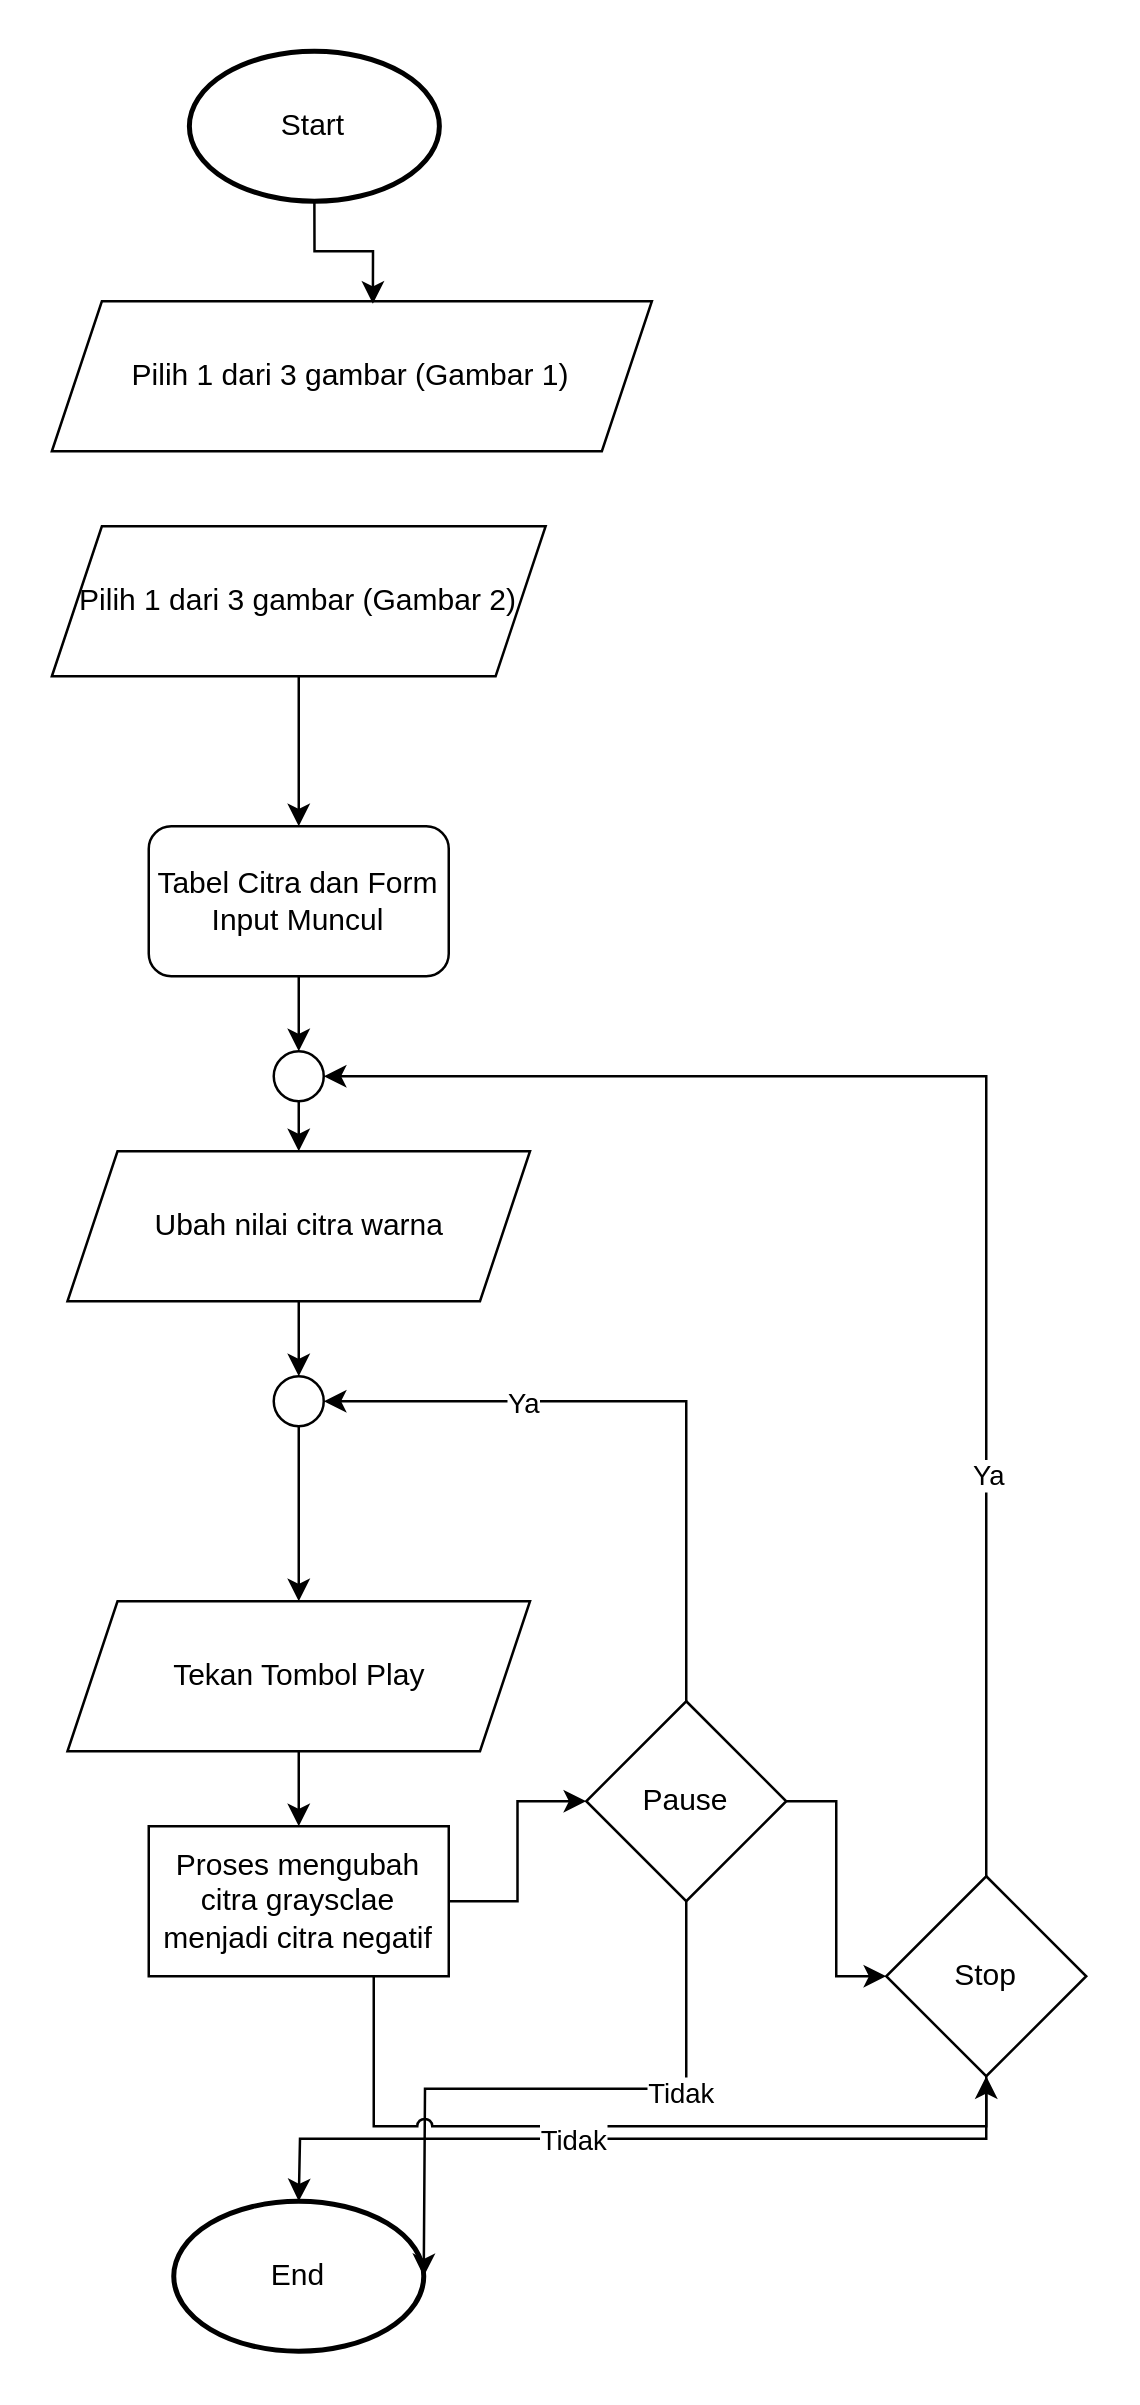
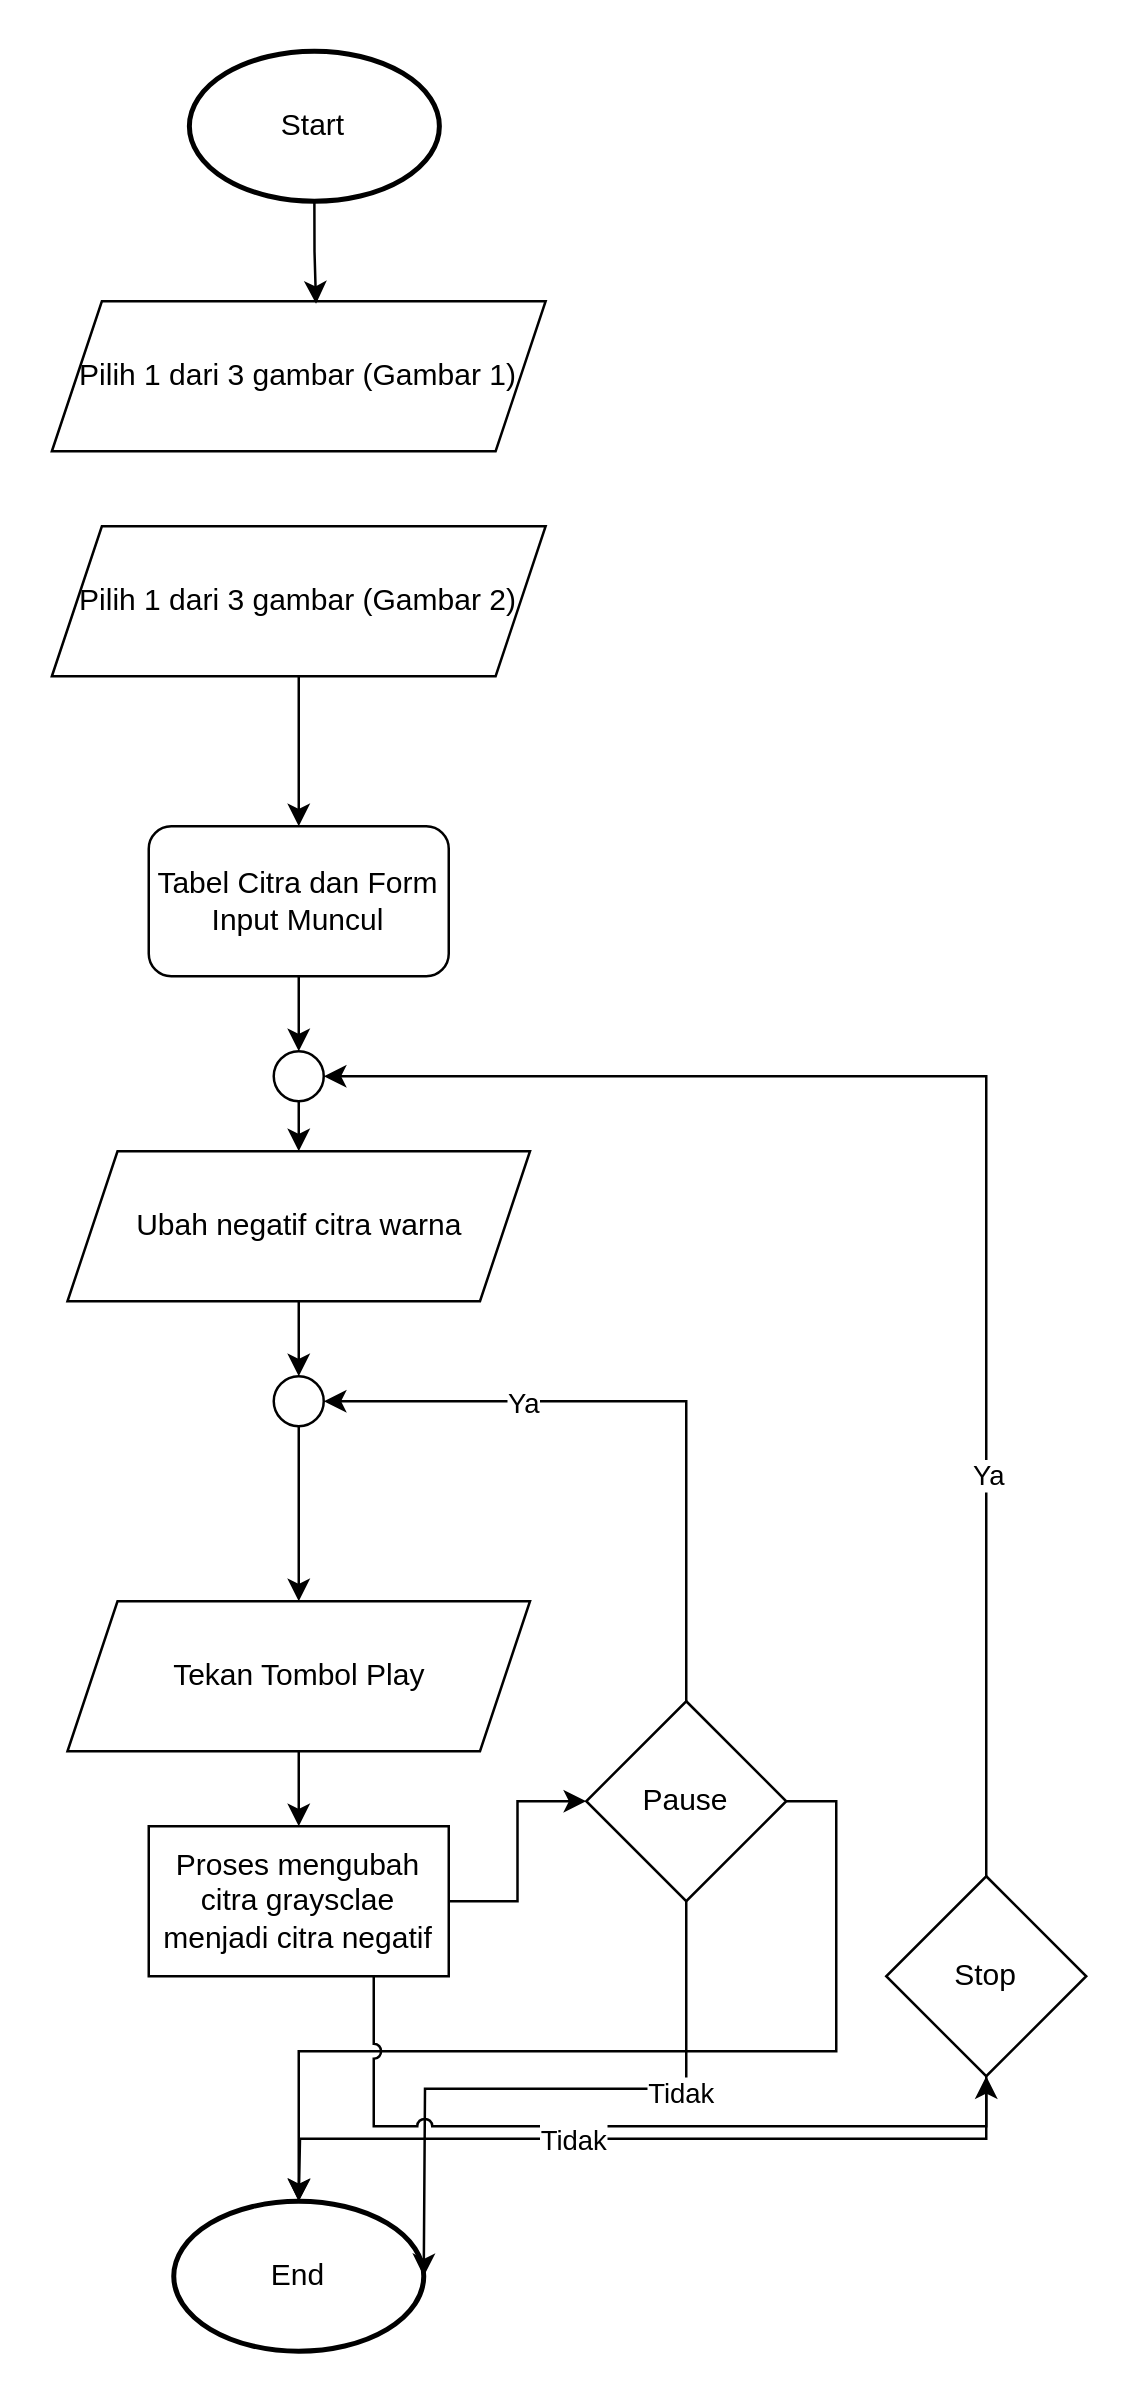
node "Pilih 1 dari 3 gambar (Gambar 1)": size 600x150 -> 494x150
node "Ubah nilai citra warna": label "Ubah nilai citra warna" -> "Ubah negatif citra warna"
edge "Pause" -> "Stop": now "Pause" -> "End"
